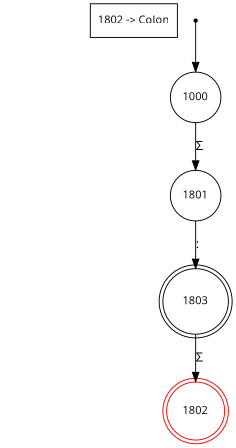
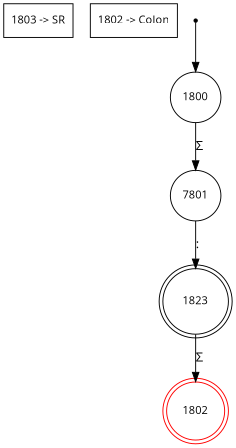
node "1803 -> SR": added
node "1000": label "1000" -> "1800"
node "1801": label "1801" -> "7801"
node "1803": label "1803" -> "1823"
